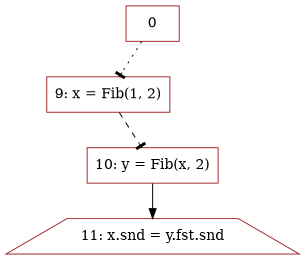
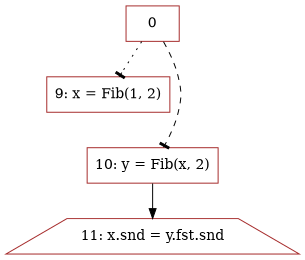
edge "9: x = Fib(1, 2)" -> "10: y = Fib(x, 2)": now "0" -> "10: y = Fib(x, 2)"
